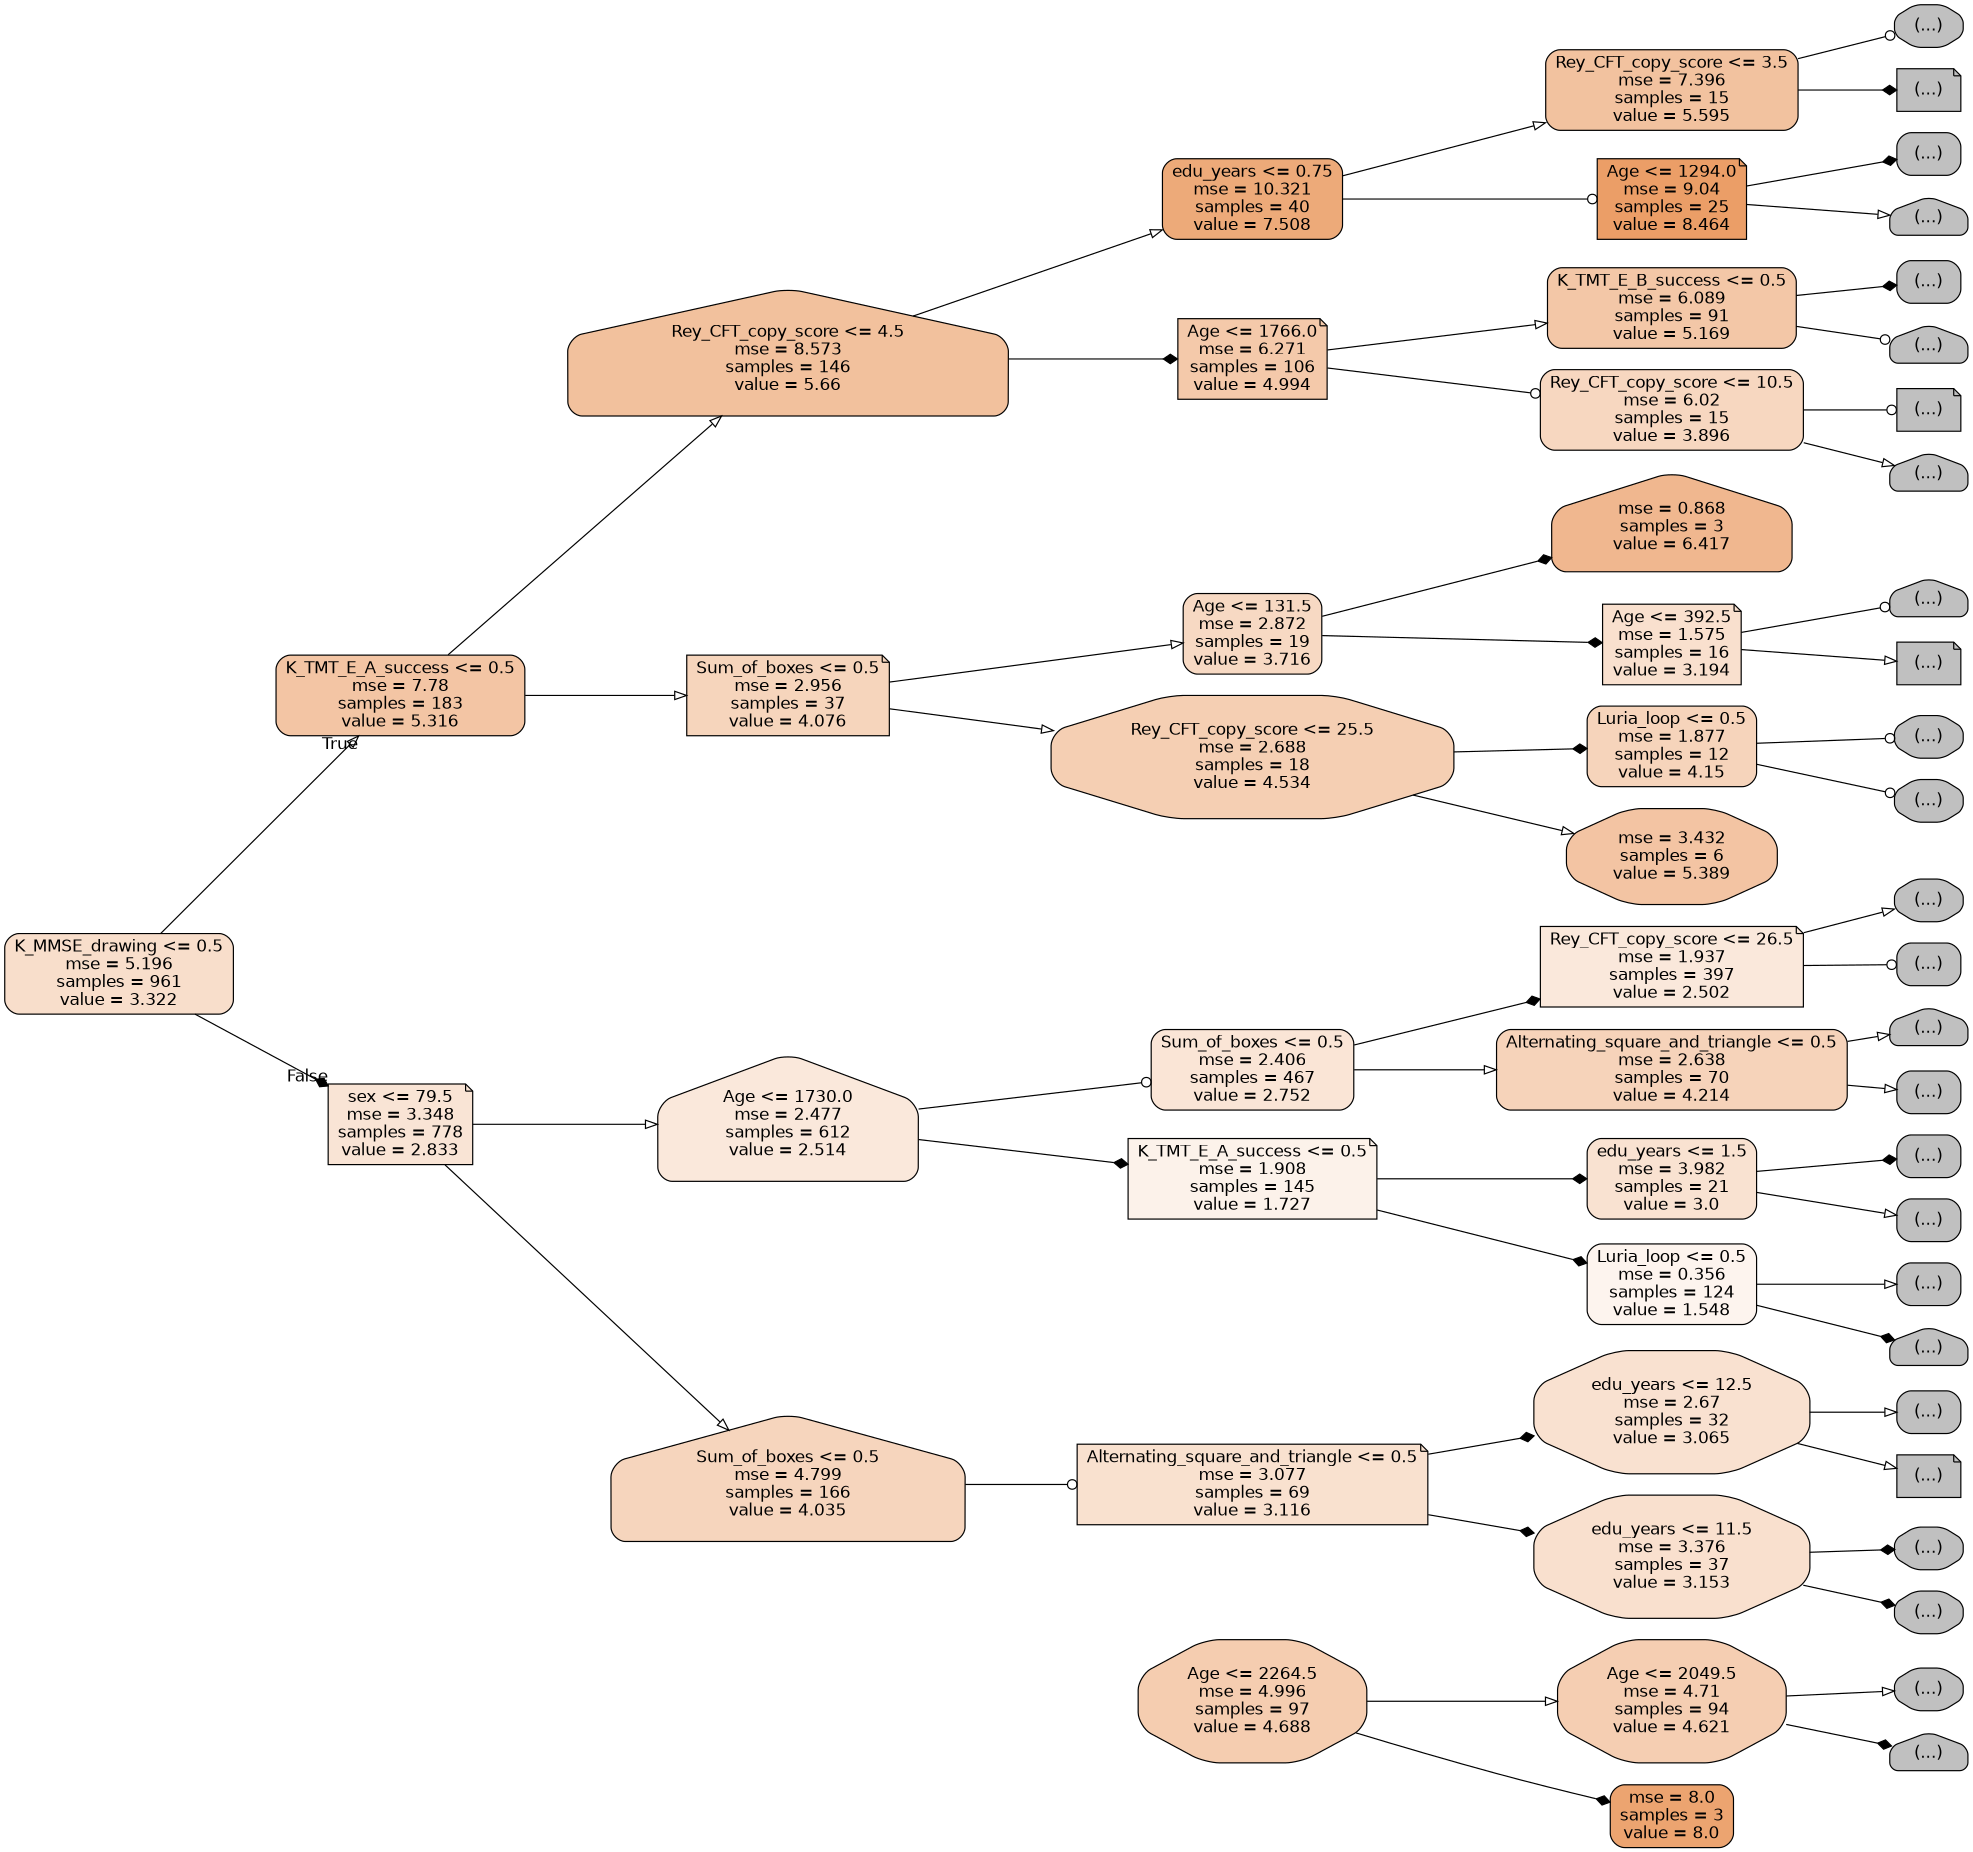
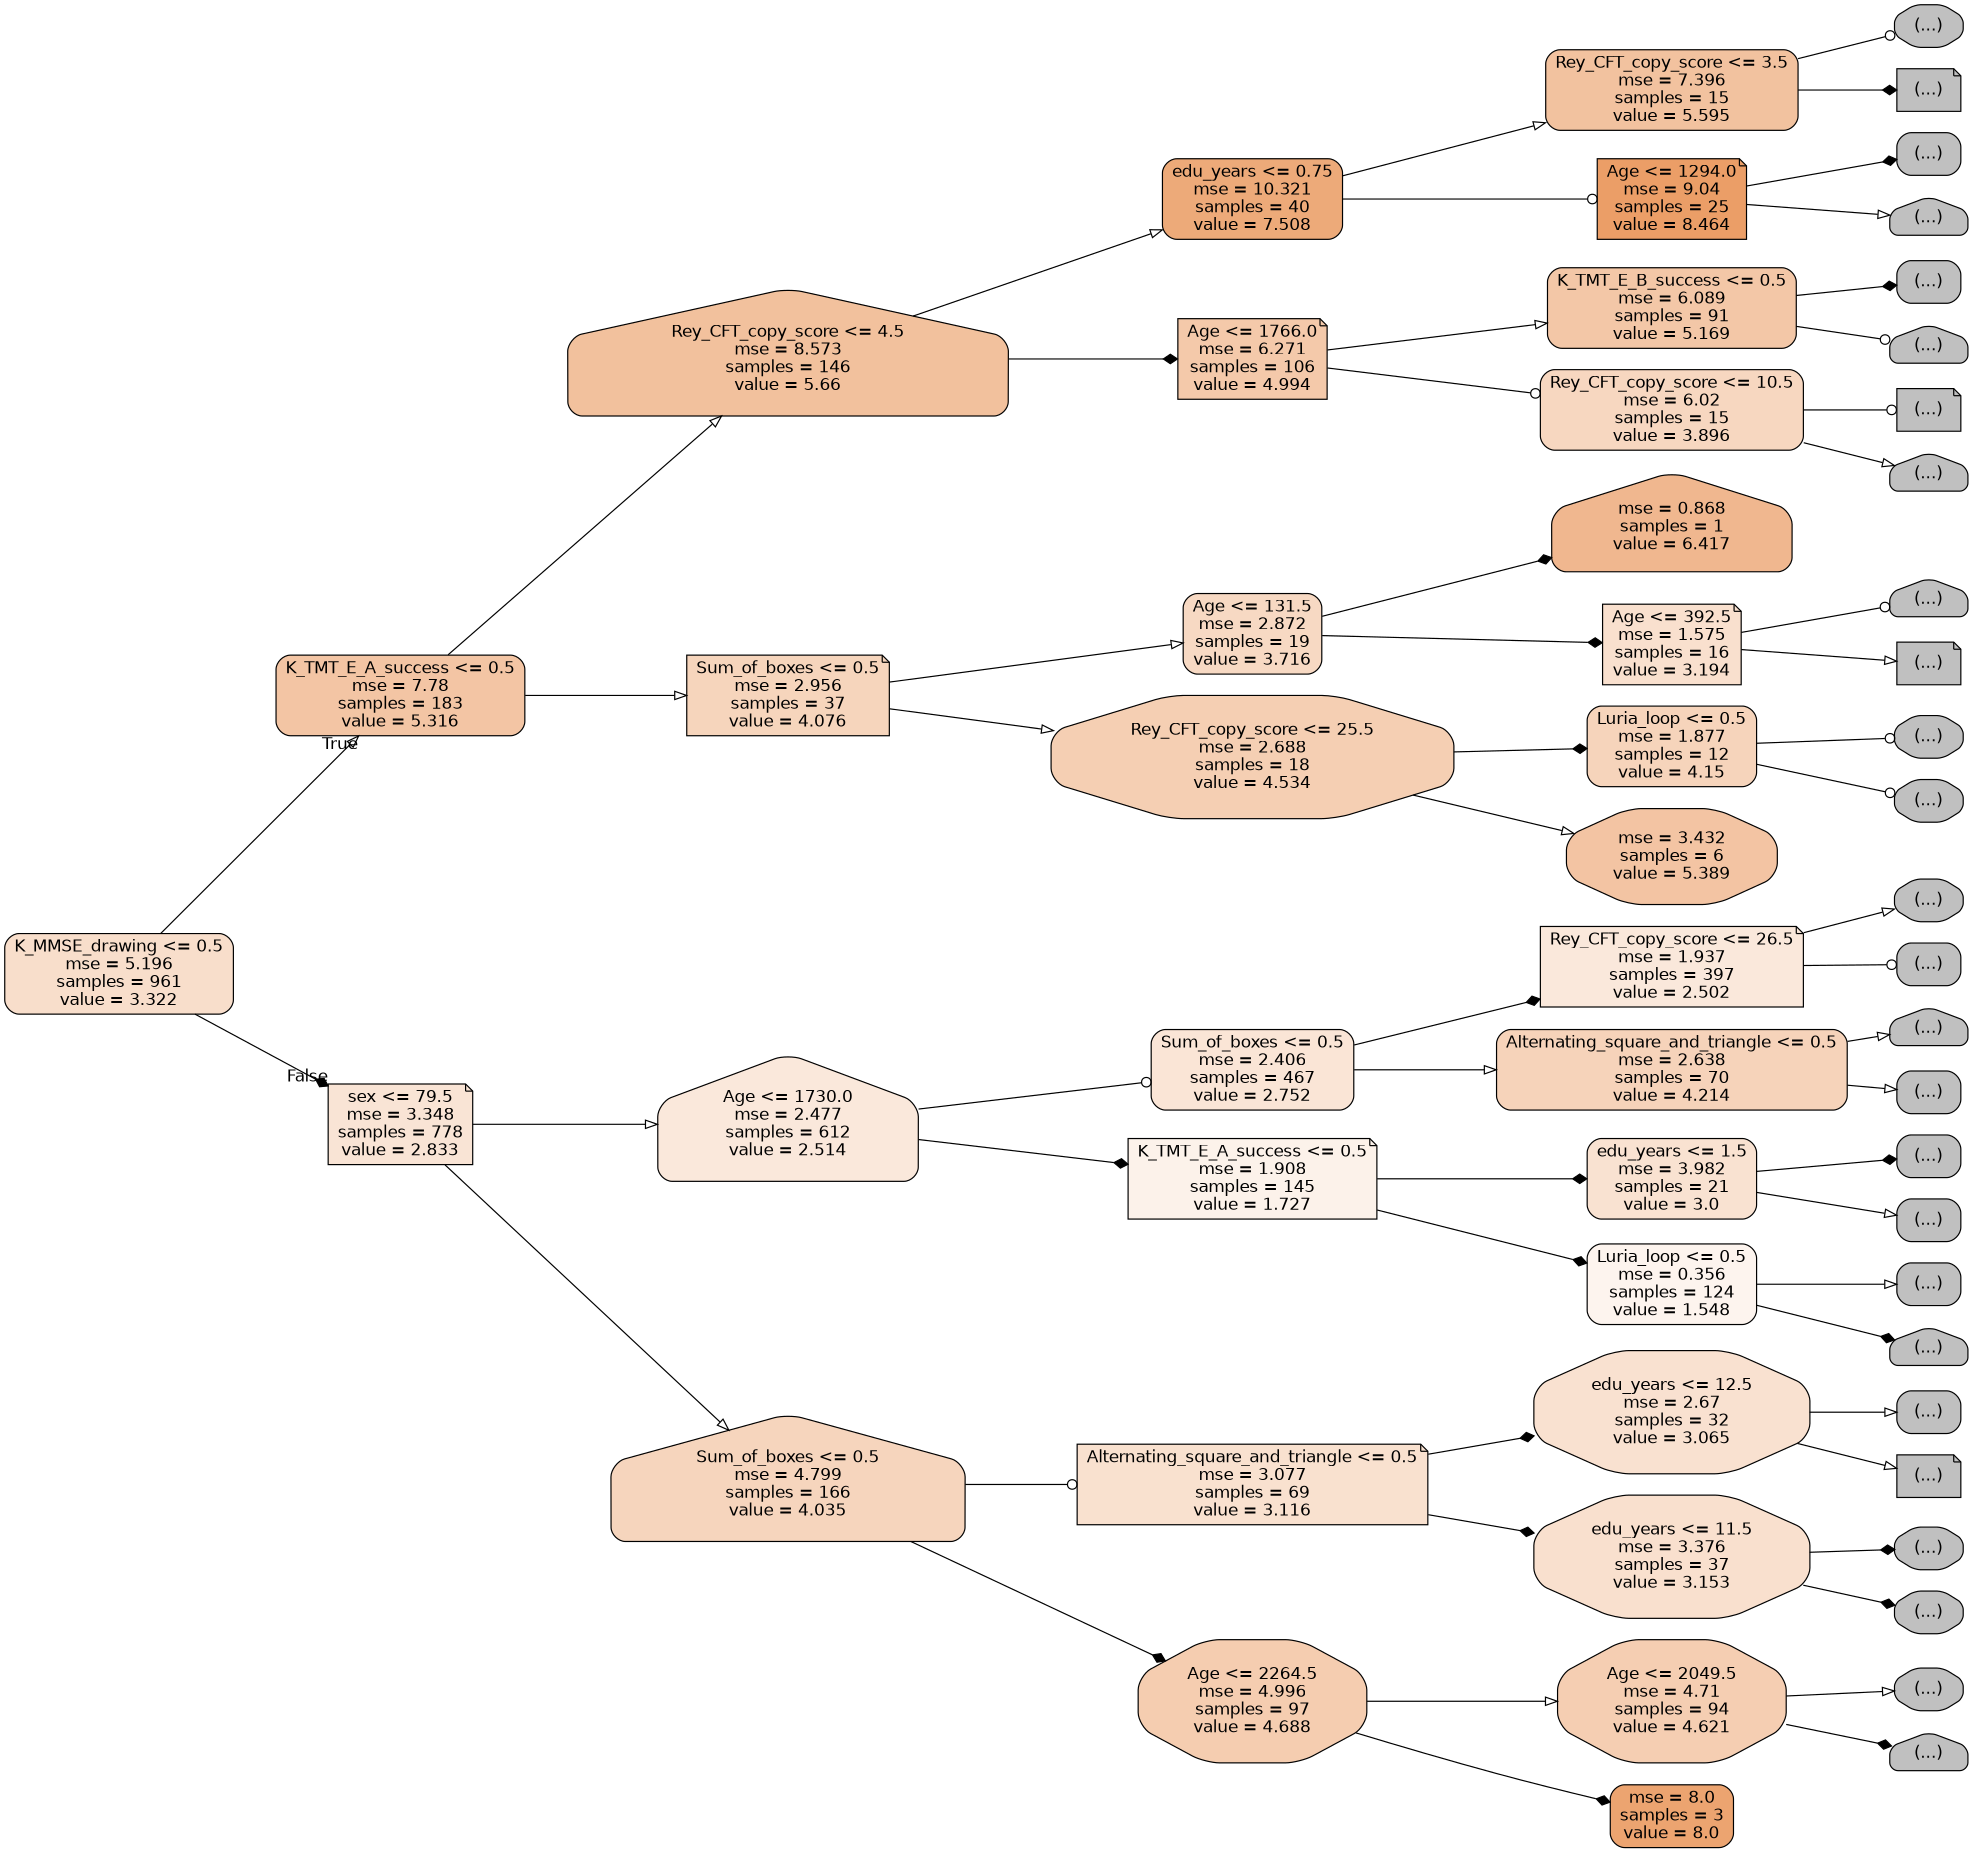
node "mse = 0.868 samples = 3 value = 6.417": label "mse = 0.868 samples = 3 value = 6.417" -> "mse = 0.868 samples = 1 value = 6.417"
edge "Sum_of_boxes <= 0.5 mse = 4.799 samples = 166 value = 4.035" -> "Age <= 2264.5 mse = 4.996 samples = 97 value = 4.688": added
